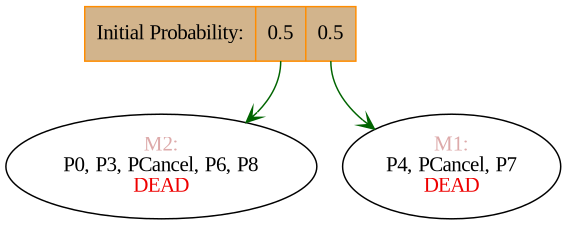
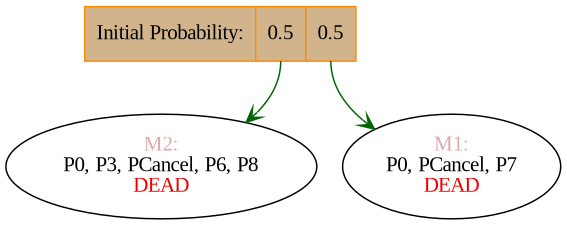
node "M1:": text "P4, PCancel, P7" -> "P0, PCancel, P7"
